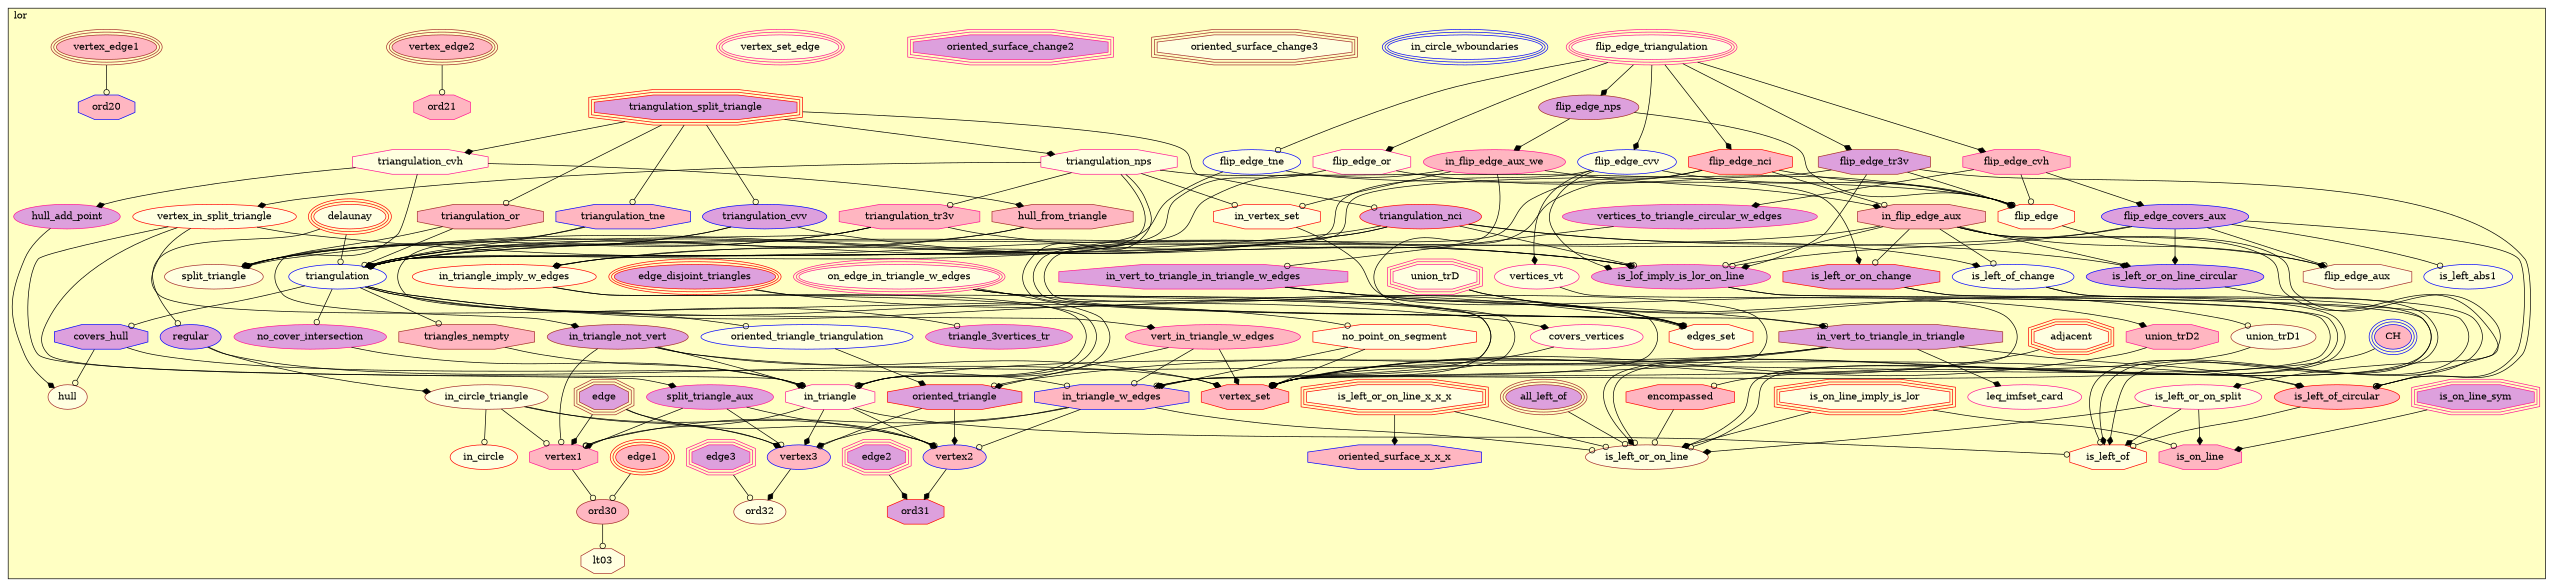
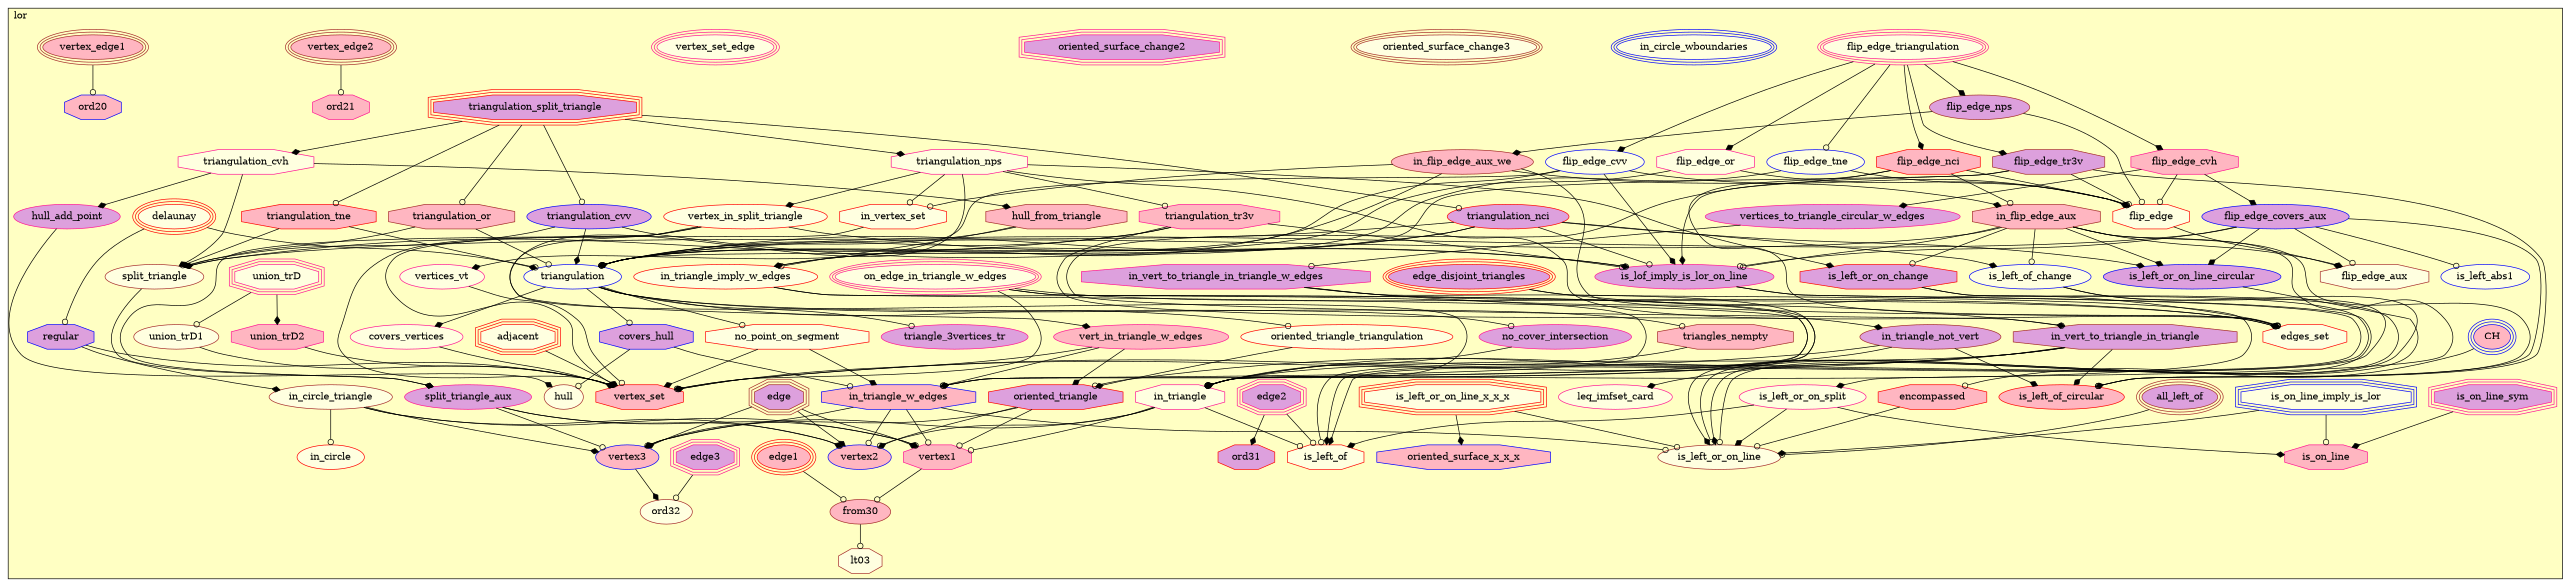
node "oriented_surface_change3": shape octagon -> ellipse
node "in_flip_edge_aux_we": color deeppink -> brown
node "triangulation_tne": color blue -> red
node "regular": shape ellipse -> octagon
node "oriented_triangle_triangulation": color blue -> red
edge "split_triangle" -> "split_triangle_aux": added
edge "in_triangle_not_vert" -> "vertex1": now "oriented_triangle" -> "vertex1"
node "is_on_line_imply_is_lor": color red -> blue
edge "is_left_of_circular" -> "is_left_of": now "edge2" -> "is_left_of"
edge "vertex2" -> "ord31": removed
node "ord30": label "ord30" -> "from30"
